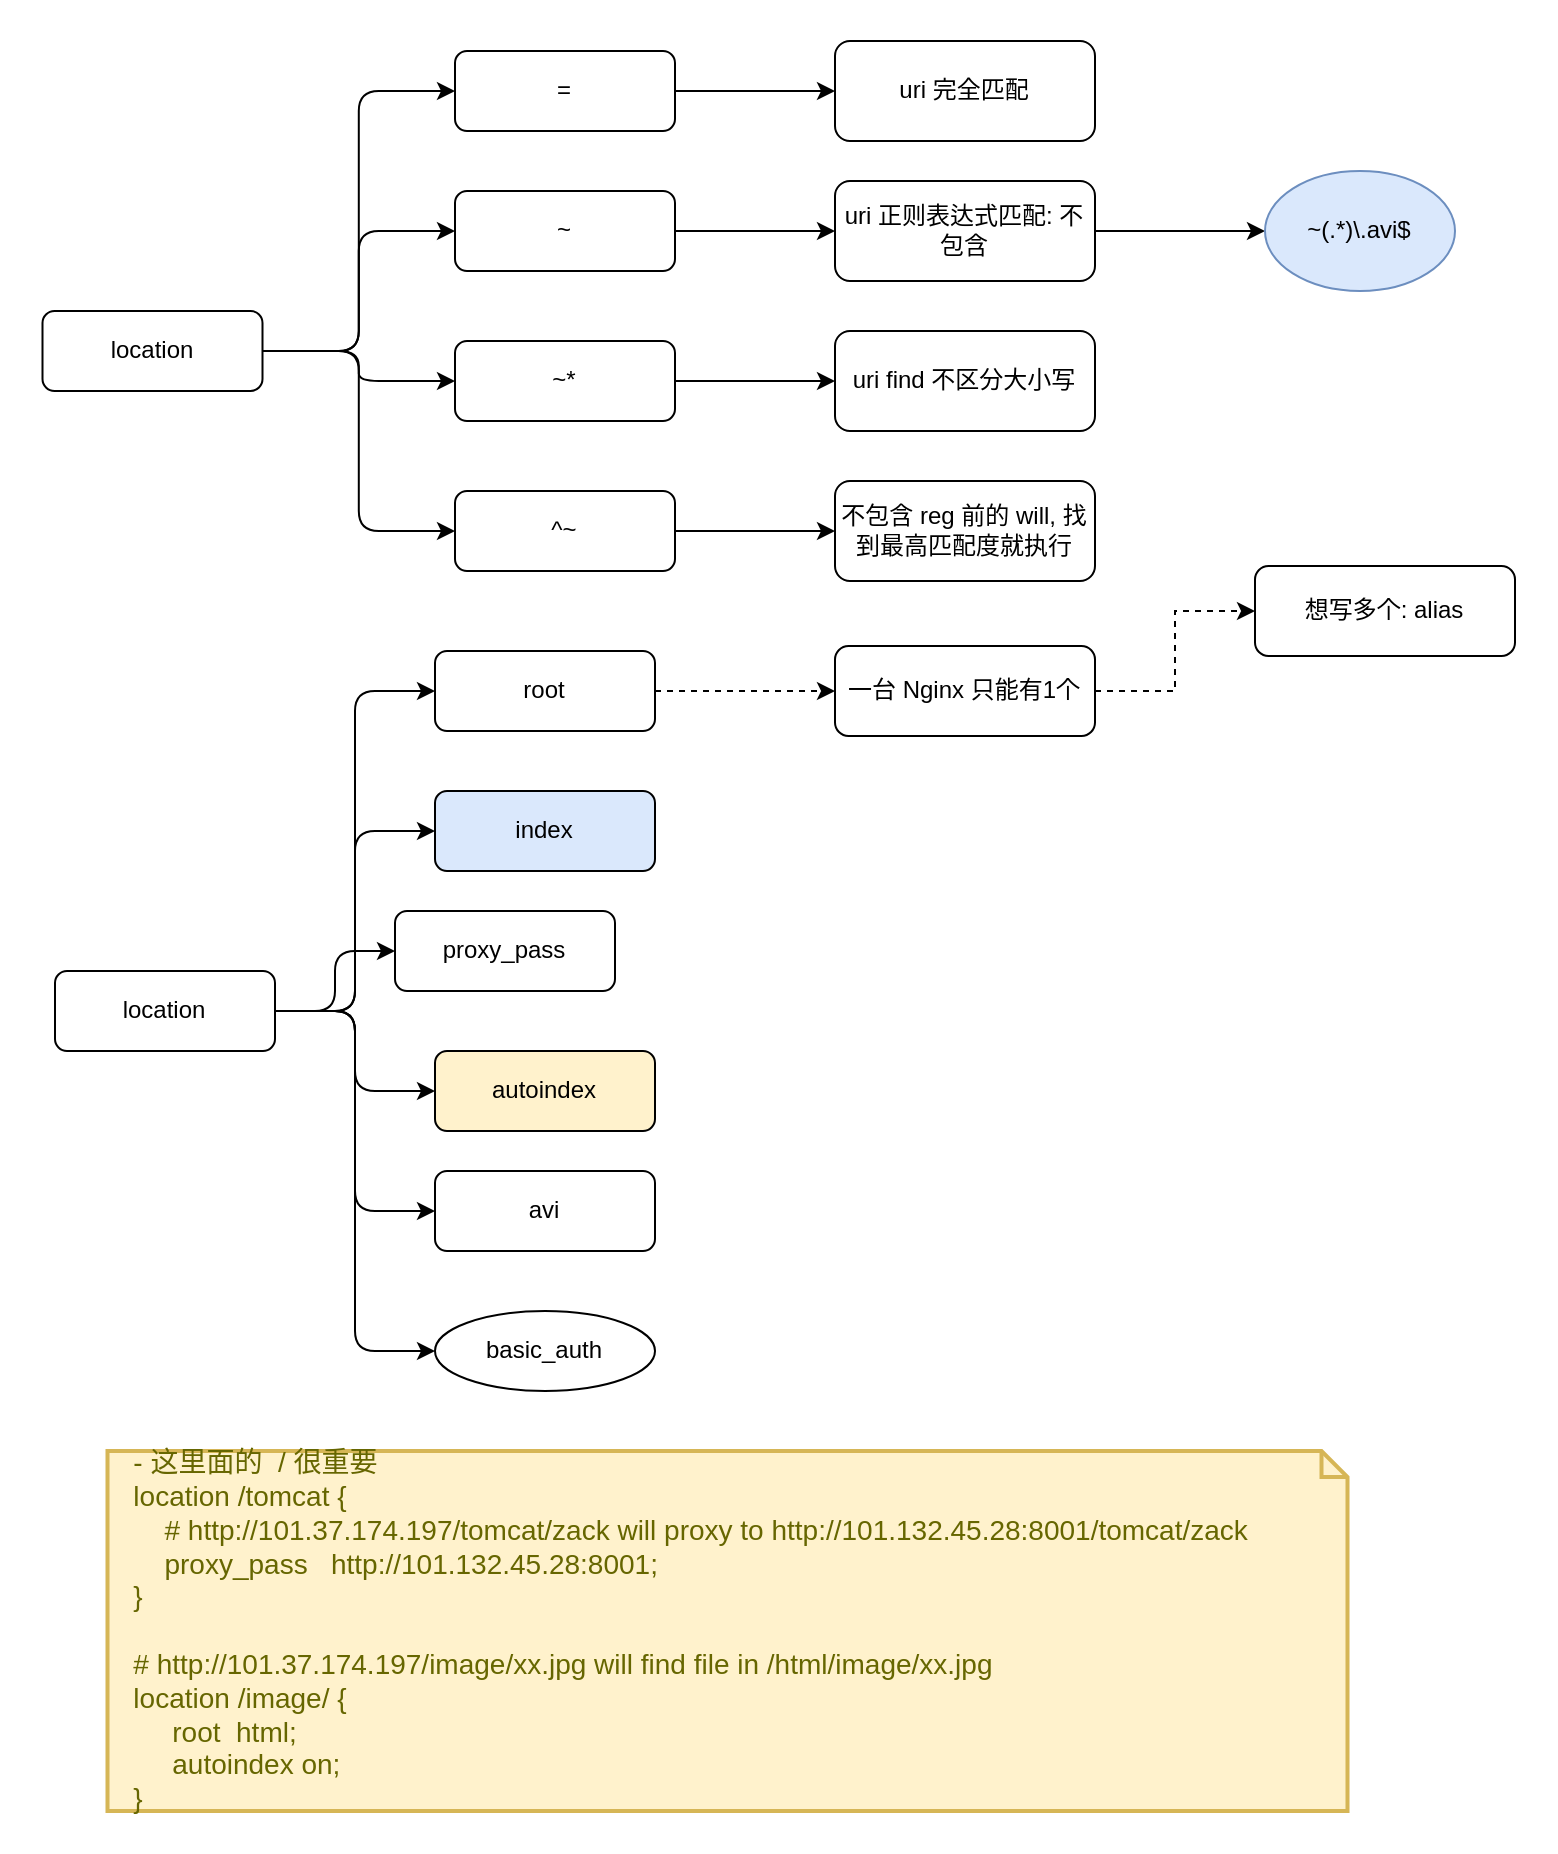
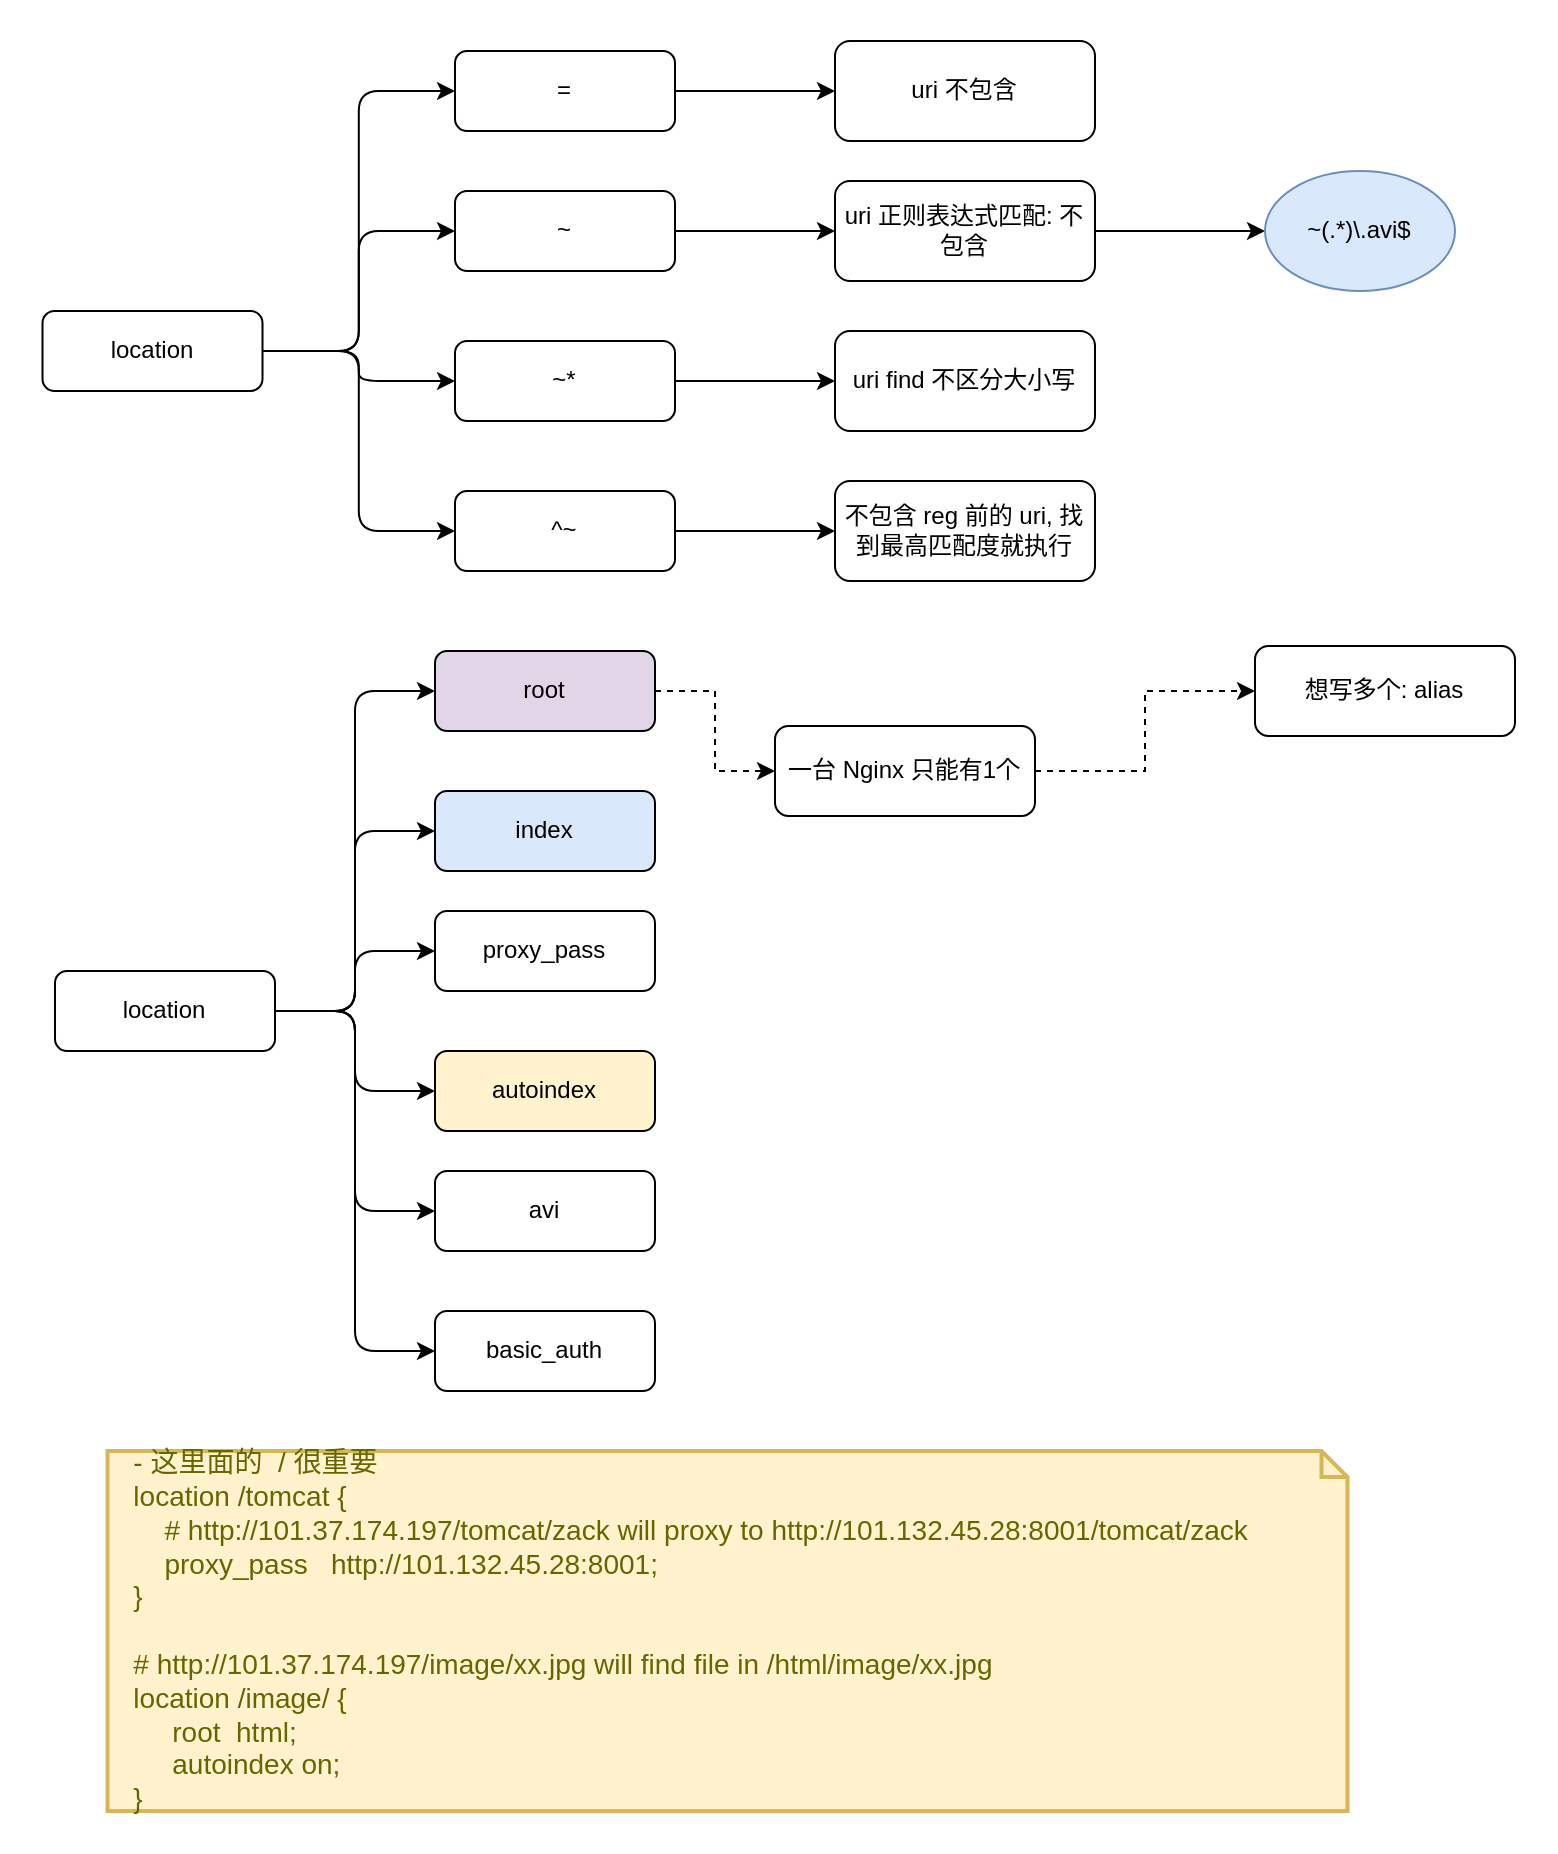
node "uri 完全匹配": label "uri 完全匹配" -> "uri 不包含"
node "不包含 reg 前的 will, 找到最高匹配度就执行": label "不包含 reg 前的 will, 找到最高匹配度就执行" -> "不包含 reg 前的 uri, 找到最高匹配度就执行"
node "想写多个: alias": moved (1385, 611) -> (1385, 691)
node "root": fillcolor #ffffff -> #e1d5e7
node "一台 Nginx 只能有1个": moved (965, 691) -> (905, 771)
node "proxy_pass": moved (505, 951) -> (545, 951)
node "basic_auth": shape ellipse -> rounded rectangle
